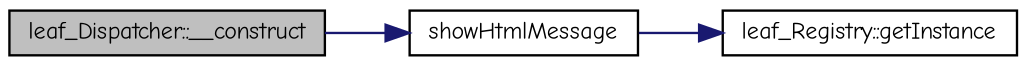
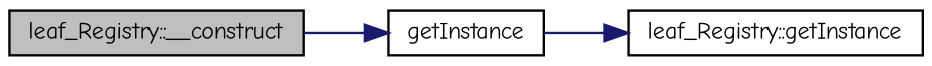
node "leaf_Dispatcher::__construct": label "leaf_Dispatcher::__construct" -> "leaf_Registry::__construct"
node "showHtmlMessage": label "showHtmlMessage" -> "getInstance"
